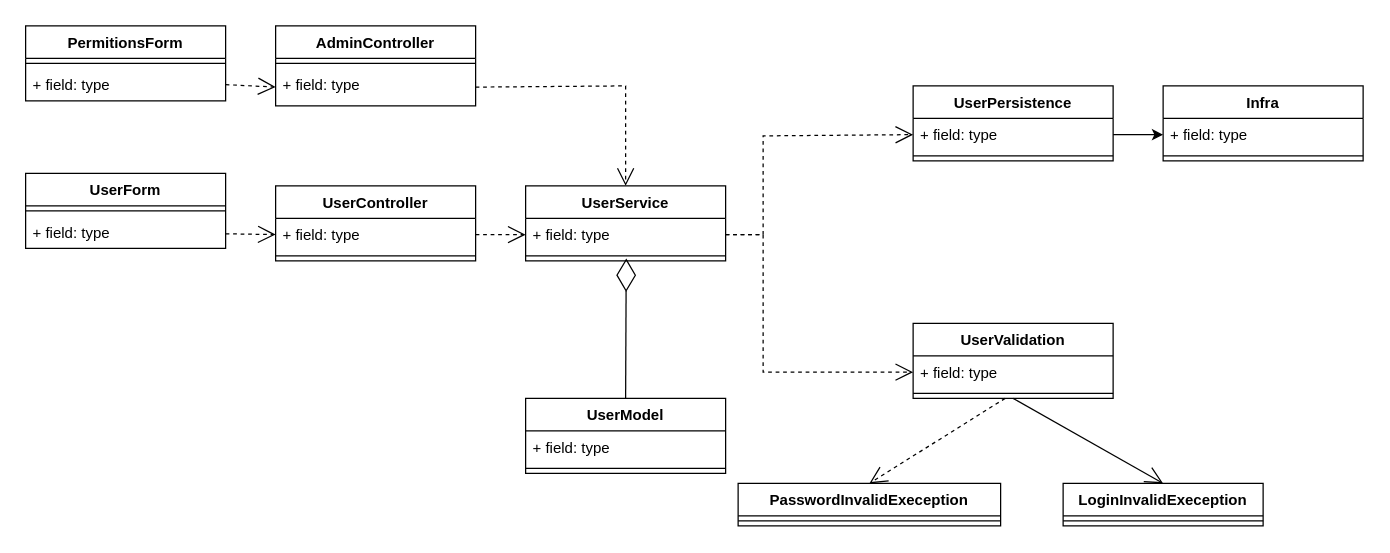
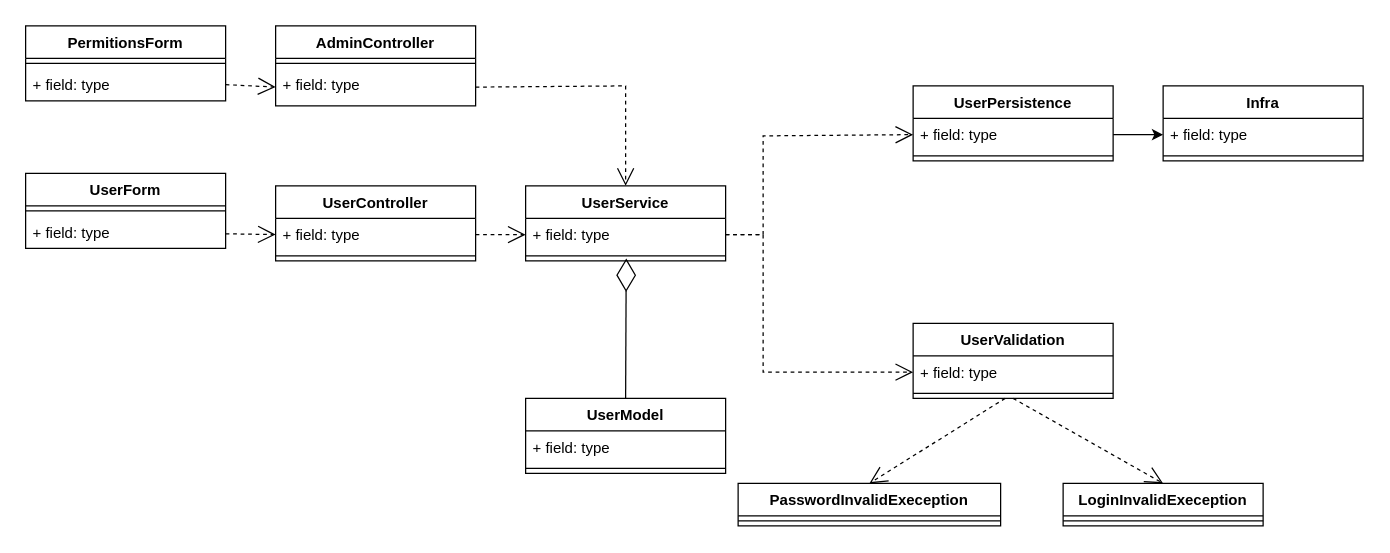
edge "UserValidation" -> "LoginInvalidExeception": style solid -> dashed
